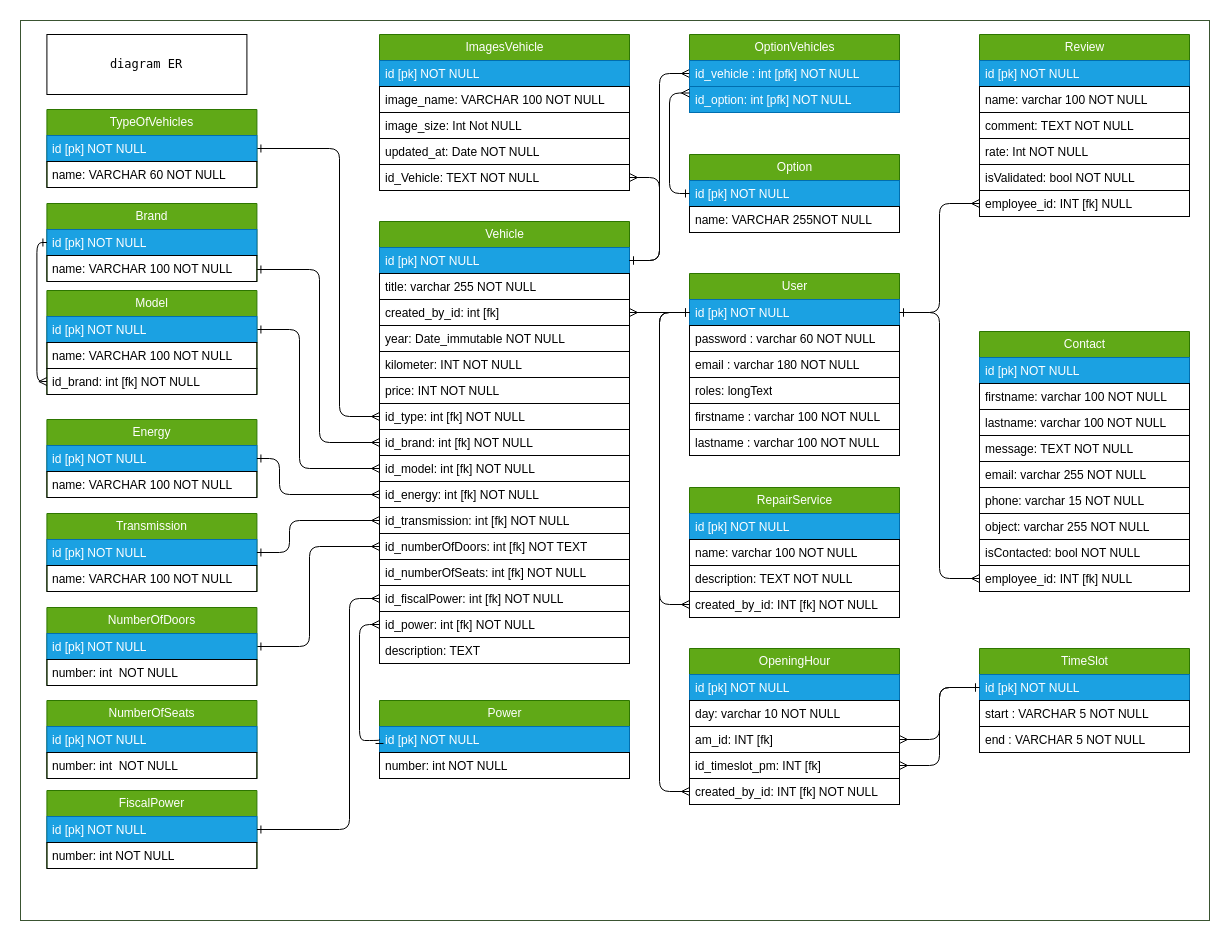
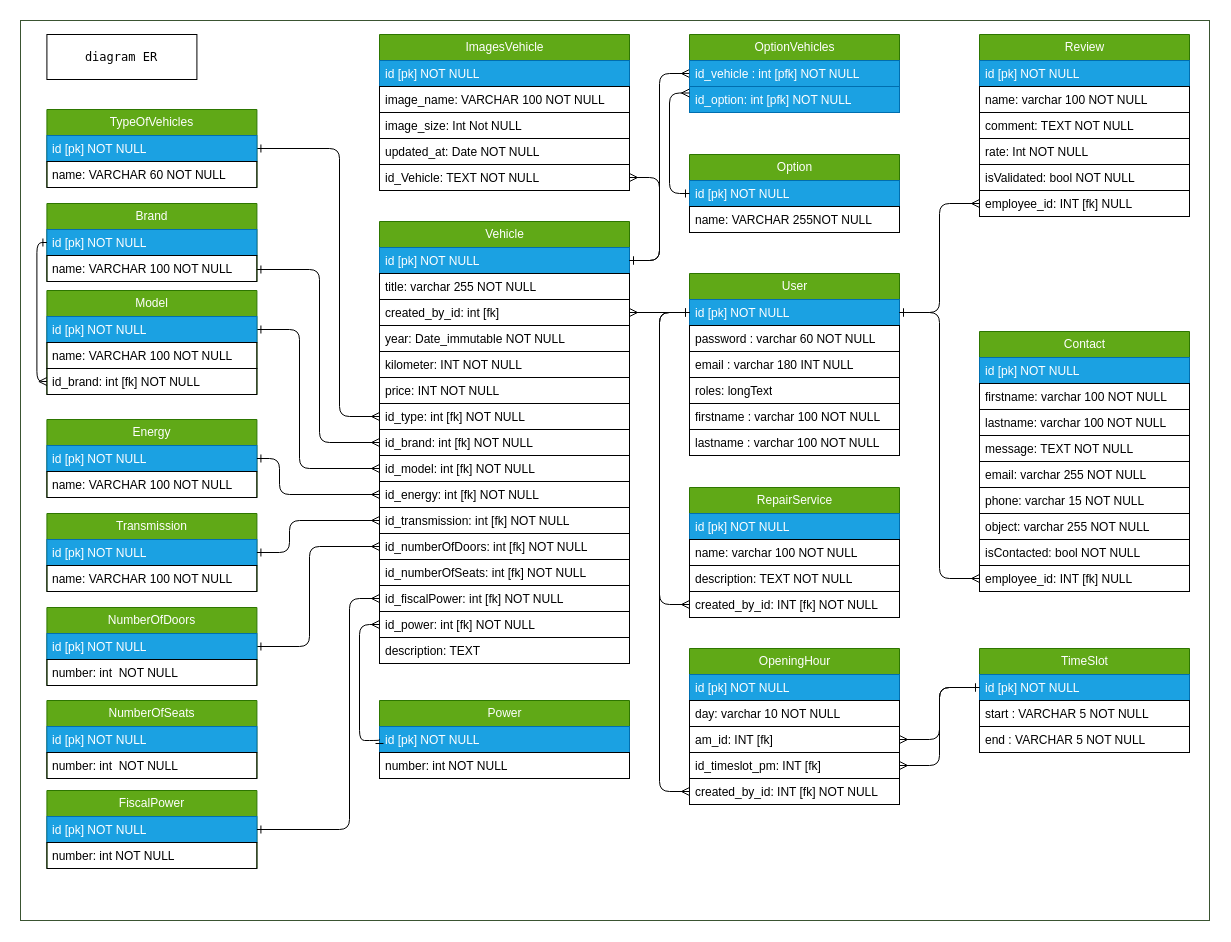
node "diagram ER": size 200x60 -> 150x45
node "email : varchar 180 NOT NULL": label "email : varchar 180 NOT NULL" -> "email : varchar 180 INT NULL"
node "id_numberOfDoors: int [fk] NOT TEXT": label "id_numberOfDoors: int [fk] NOT TEXT" -> "id_numberOfDoors: int [fk] NOT NULL"
